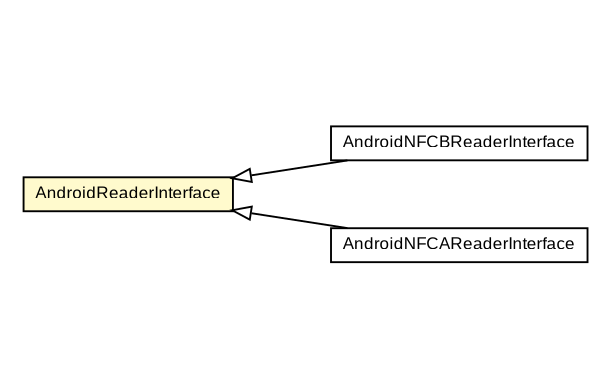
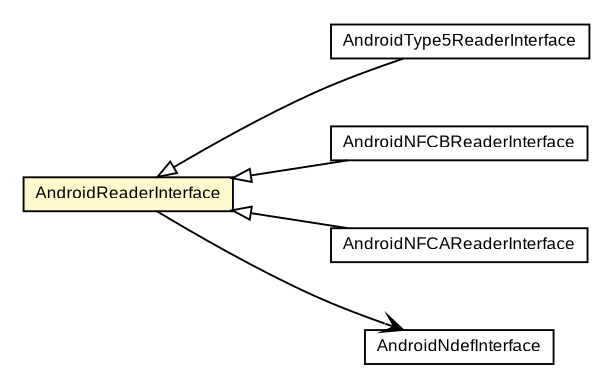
node "AndroidType5ReaderInterface": added
node "AndroidNdefInterface": added
